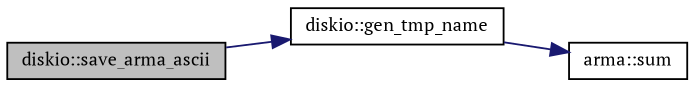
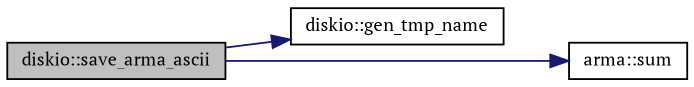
edge "diskio::gen_tmp_name" -> "arma::sum": now "diskio::save_arma_ascii" -> "arma::sum"
